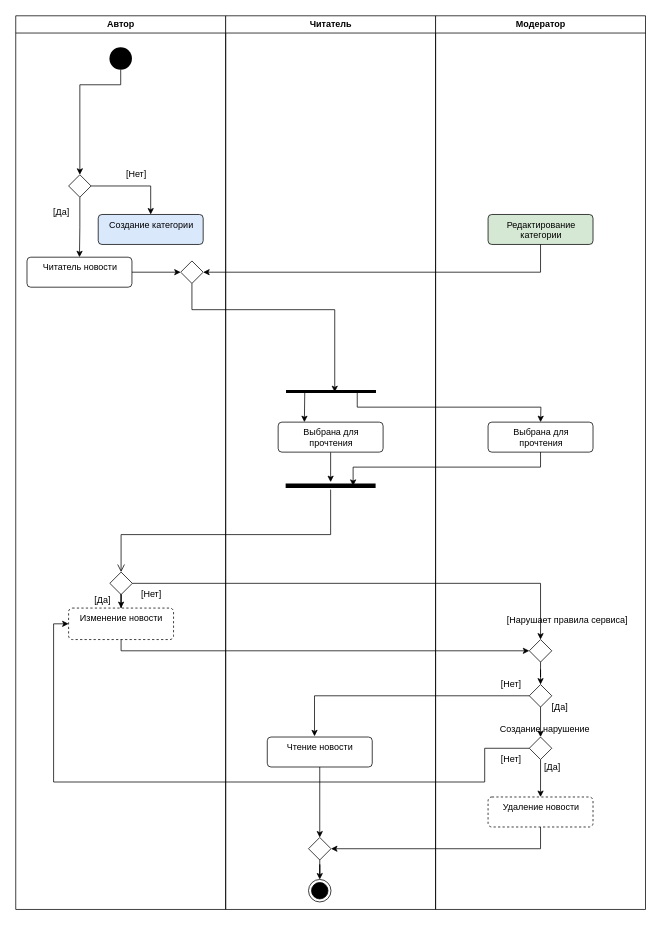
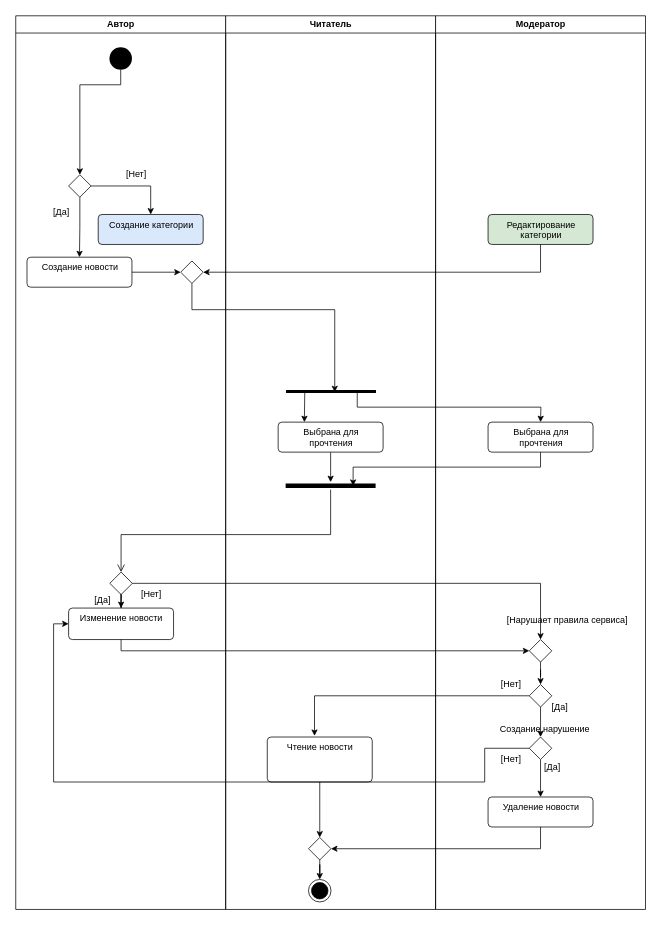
node "Читатель новости": label "Читатель новости" -> "Создание новости"
node "Изменение новости": style dashed -> solid
node "Чтение новости": size 105x30 -> 105x45
node "Удаление новости": style dashed -> solid
